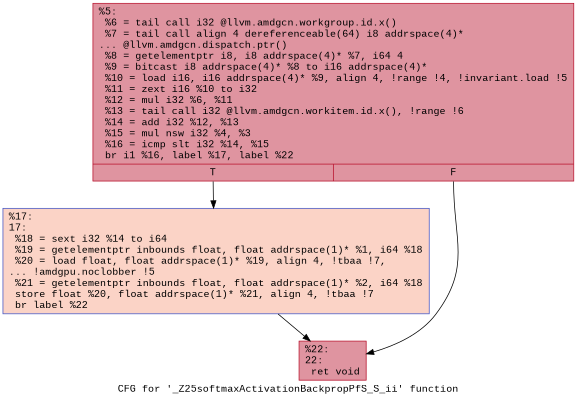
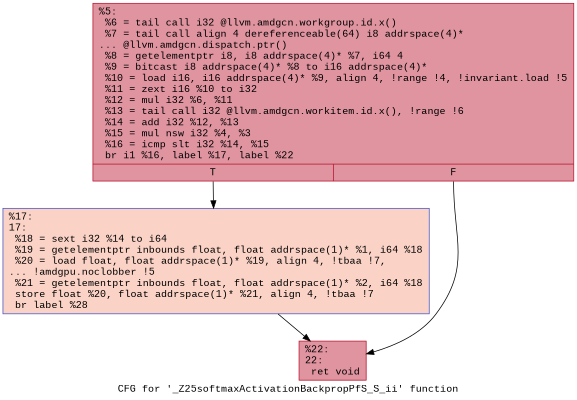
node "%17:": text "br label %22" -> "br label %28"
